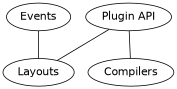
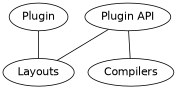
node "Events": label "Events" -> "Plugin"
